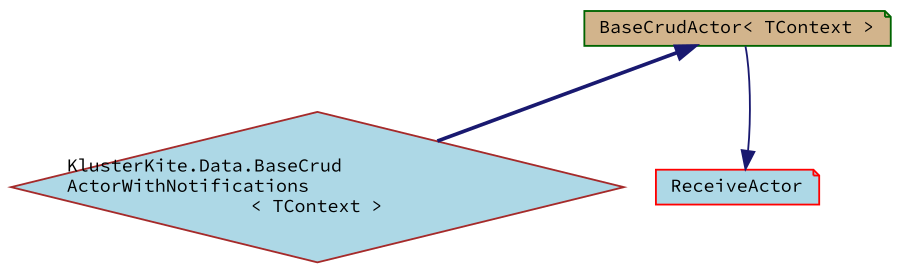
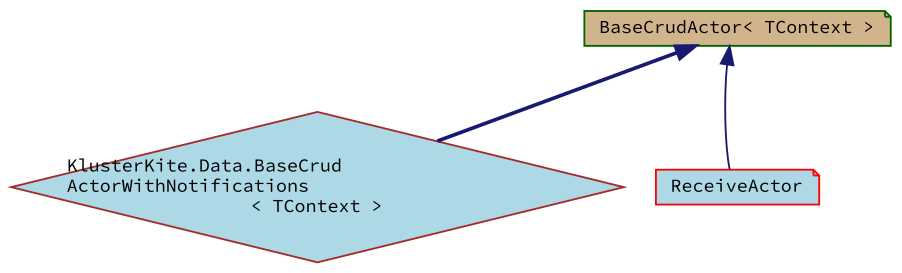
edge "BaseCrudActor< TContext >" -> "ReceiveActor": reversed
